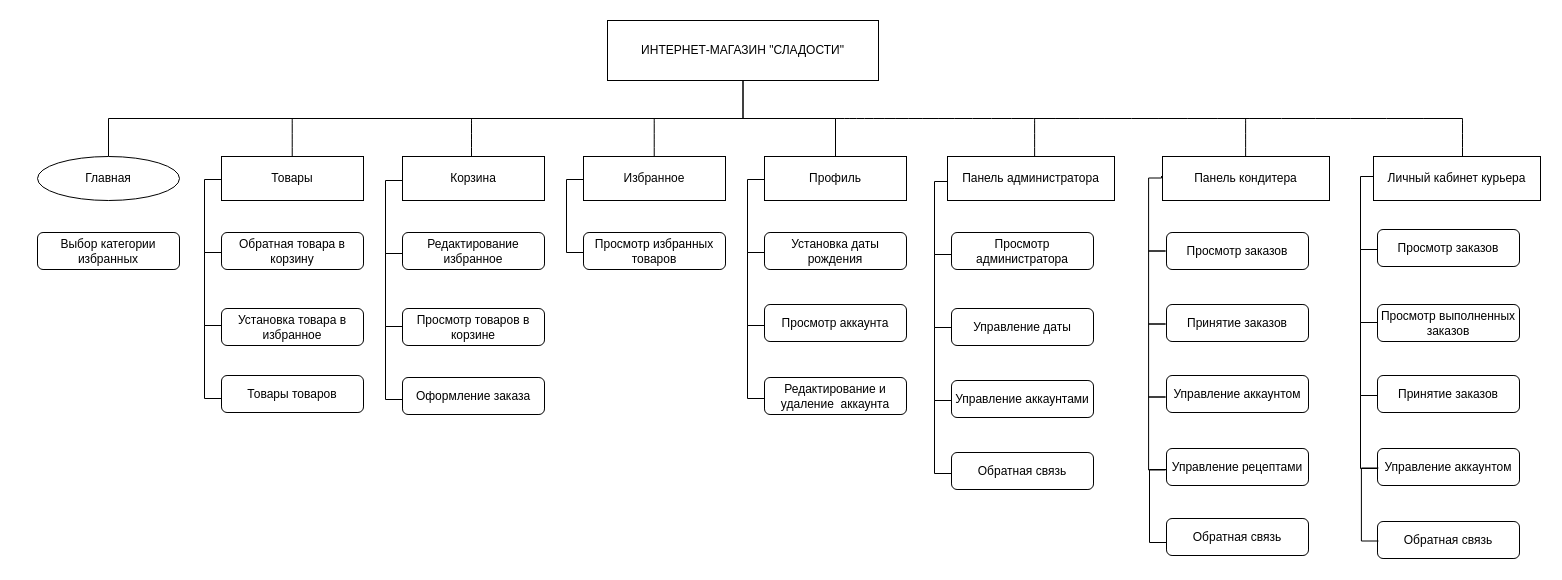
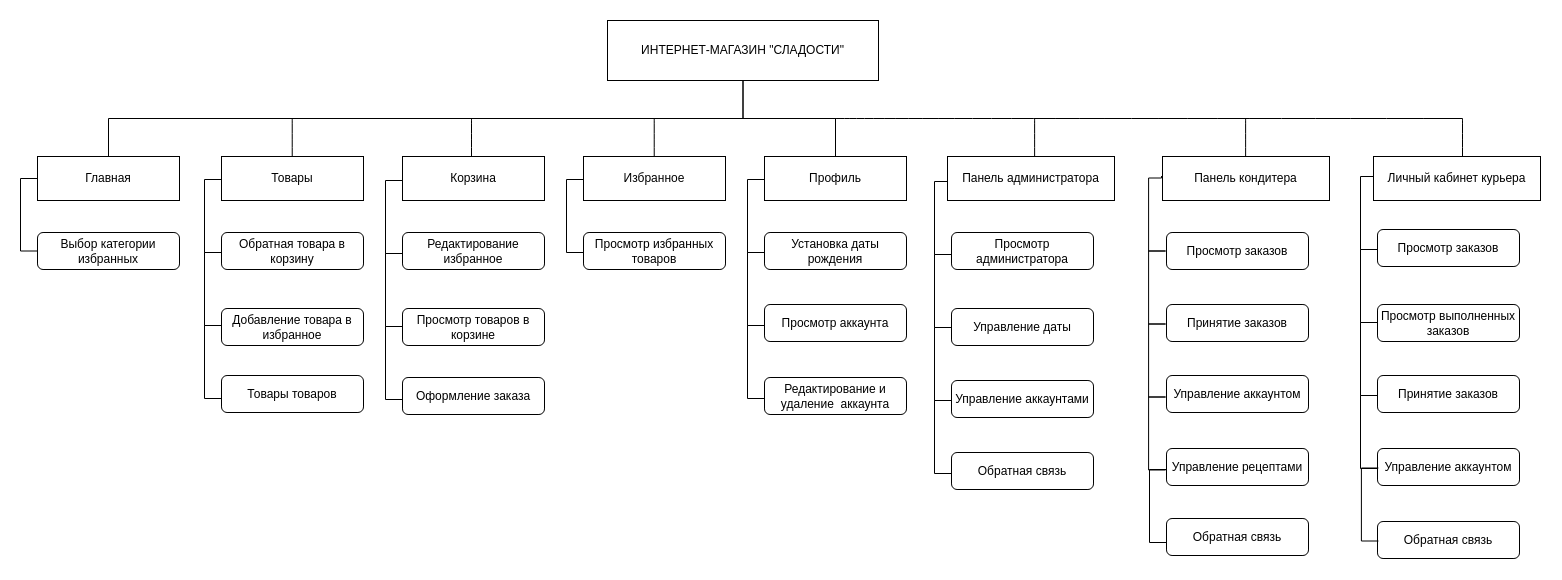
node "Главная": shape ellipse -> rectangle
edge "Главная" -- "Выбор категории избранных": added
node "Установка товара в избранное": label "Установка товара в избранное" -> "Добавление товара в избранное"
